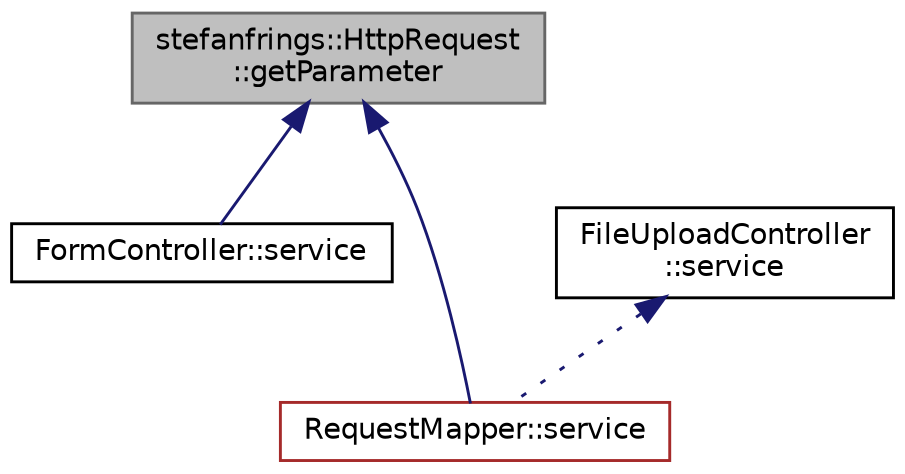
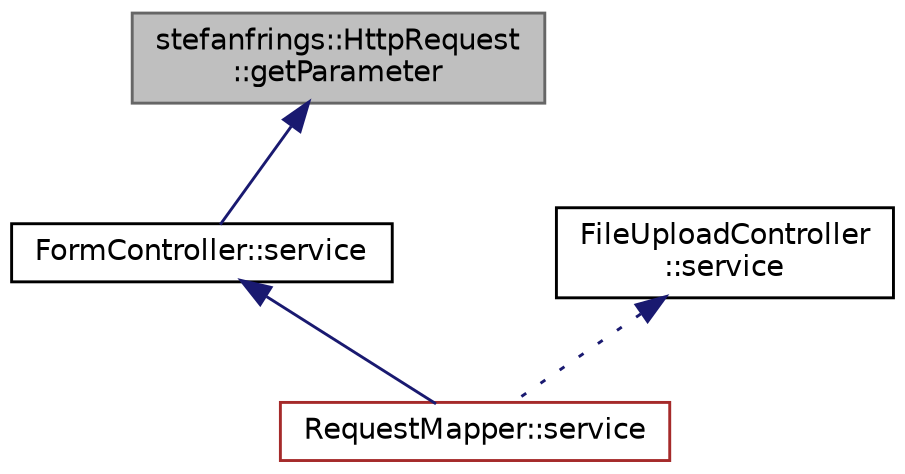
edge "RequestMapper::service" -> "stefanfrings::HttpRequest ::getParameter": now "RequestMapper::service" -> "FormController::service"
